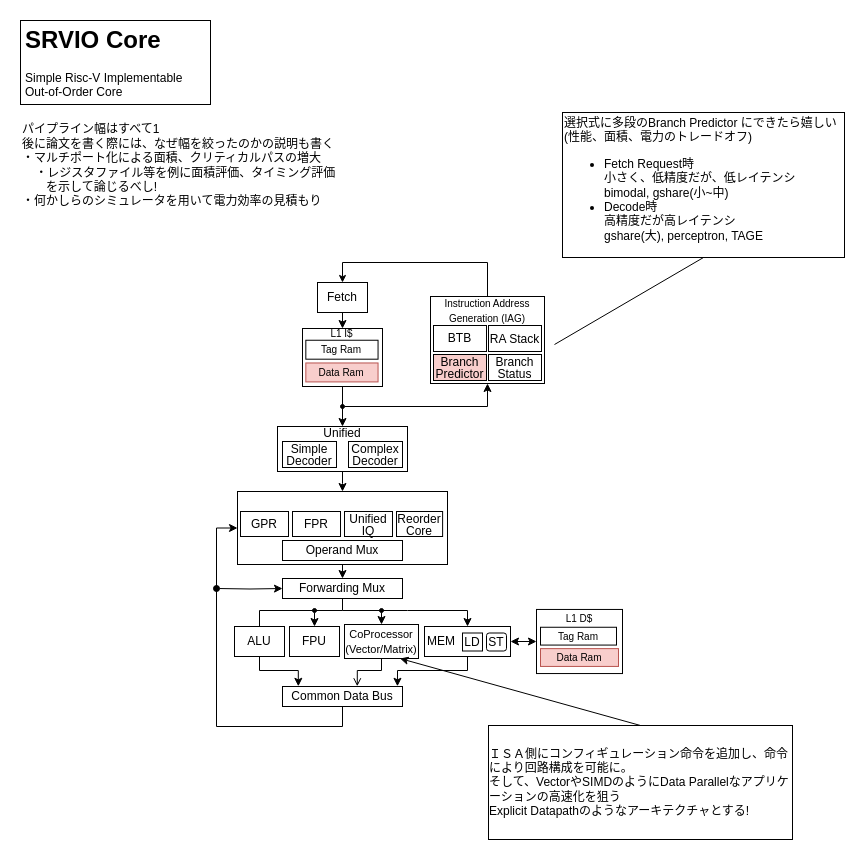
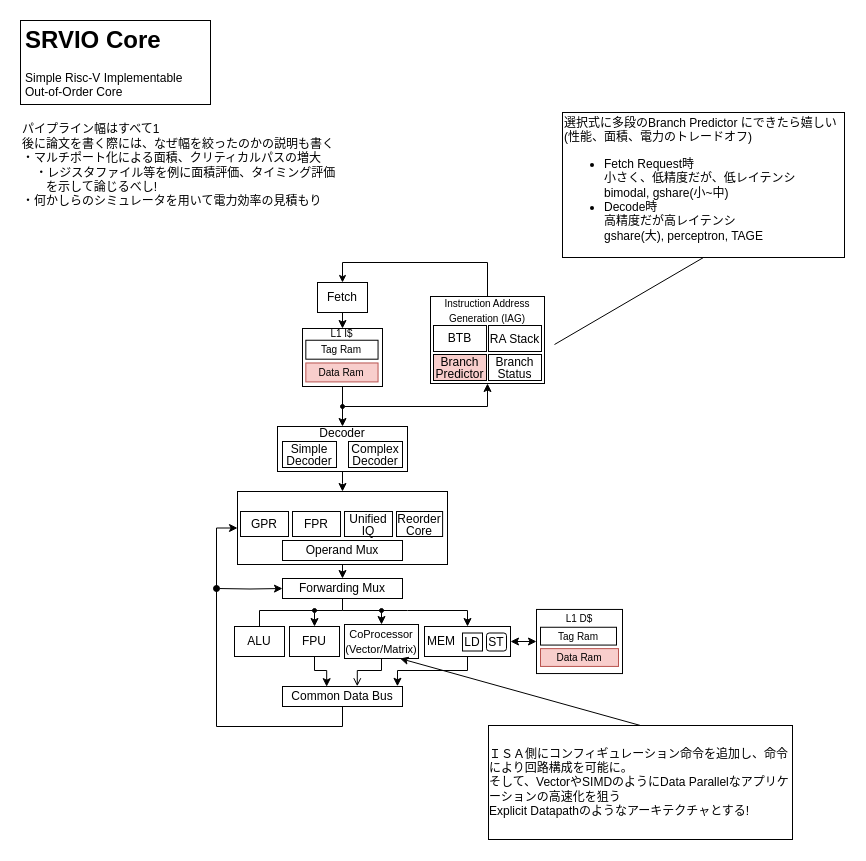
node "Unified": label "Unified" -> "Decoder"
edge "ALU" -> "Common Data Bus": removed
edge "FPU" -> "Common Data Bus": added
